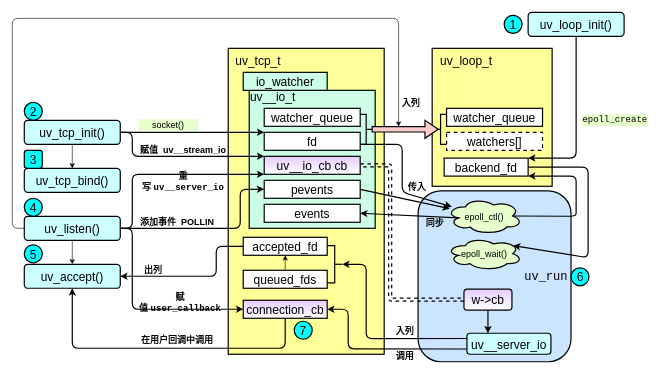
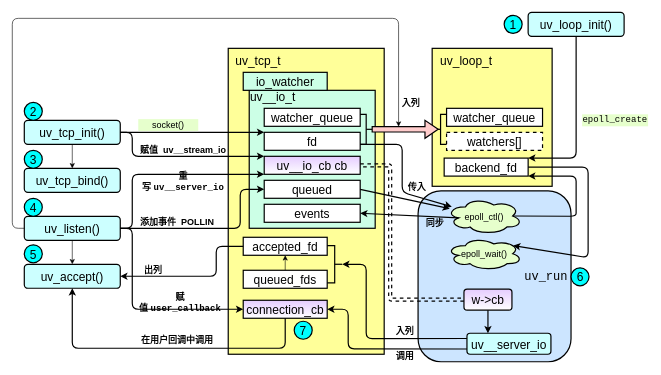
node "3": shape rounded rectangle -> ellipse
node "pevents": label "pevents" -> "queued"
